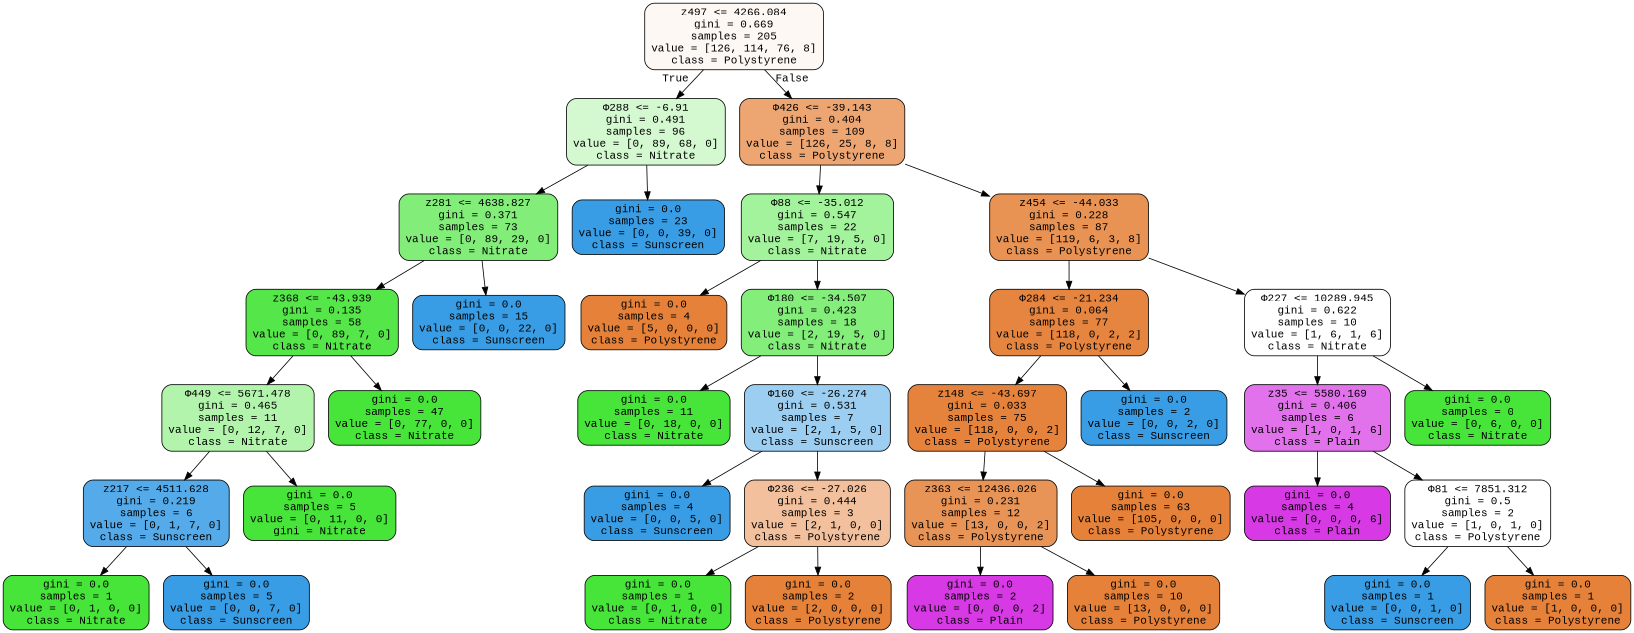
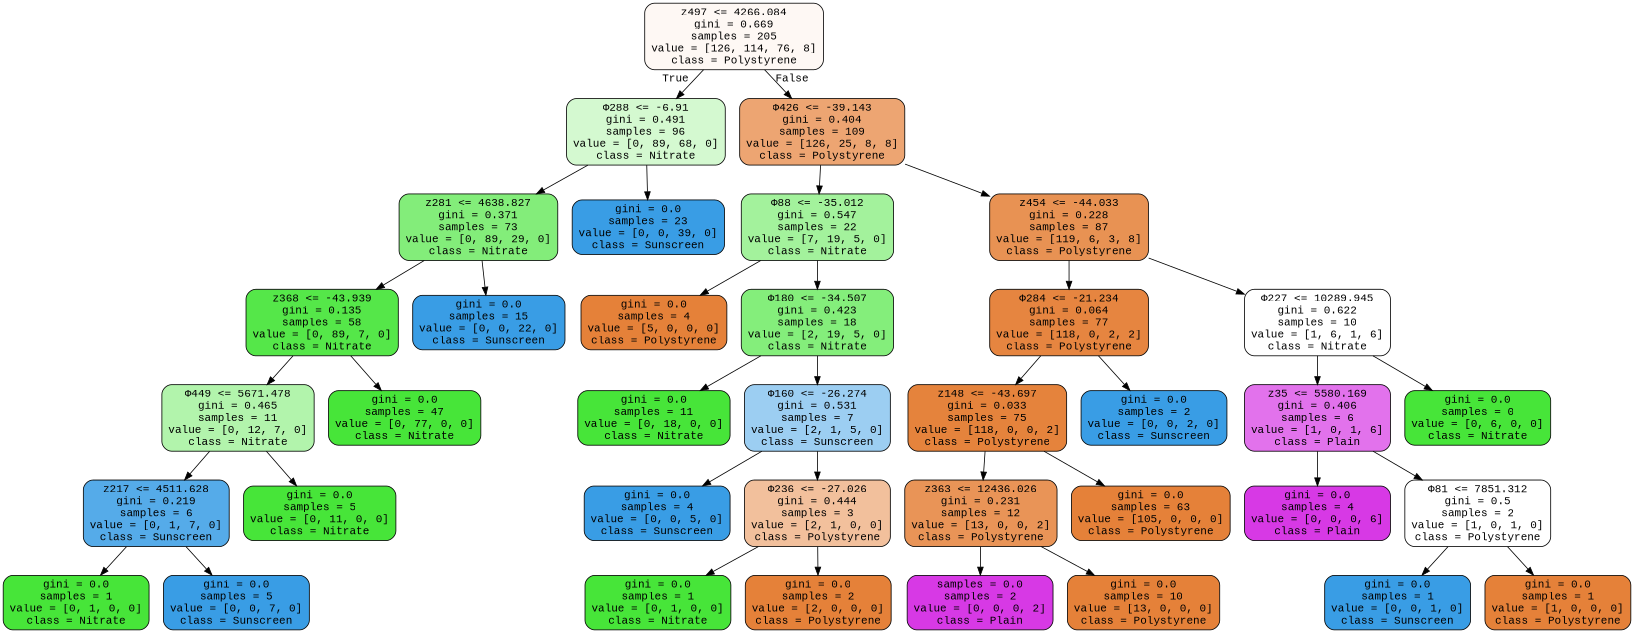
node "gini = 0.0 samples = 5 value = [0, 11, 0, 0] gini = Nitrate": label "gini = 0.0 samples = 5 value = [0, 11, 0, 0] gini = Nitrate" -> "gini = 0.0 samples = 5 value = [0, 11, 0, 0] class = Nitrate"
node "gini = 0.0 samples = 2 value = [0, 0, 0, 2] class = Plain": label "gini = 0.0 samples = 2 value = [0, 0, 0, 2] class = Plain" -> "samples = 0.0 samples = 2 value = [0, 0, 0, 2] class = Plain"
